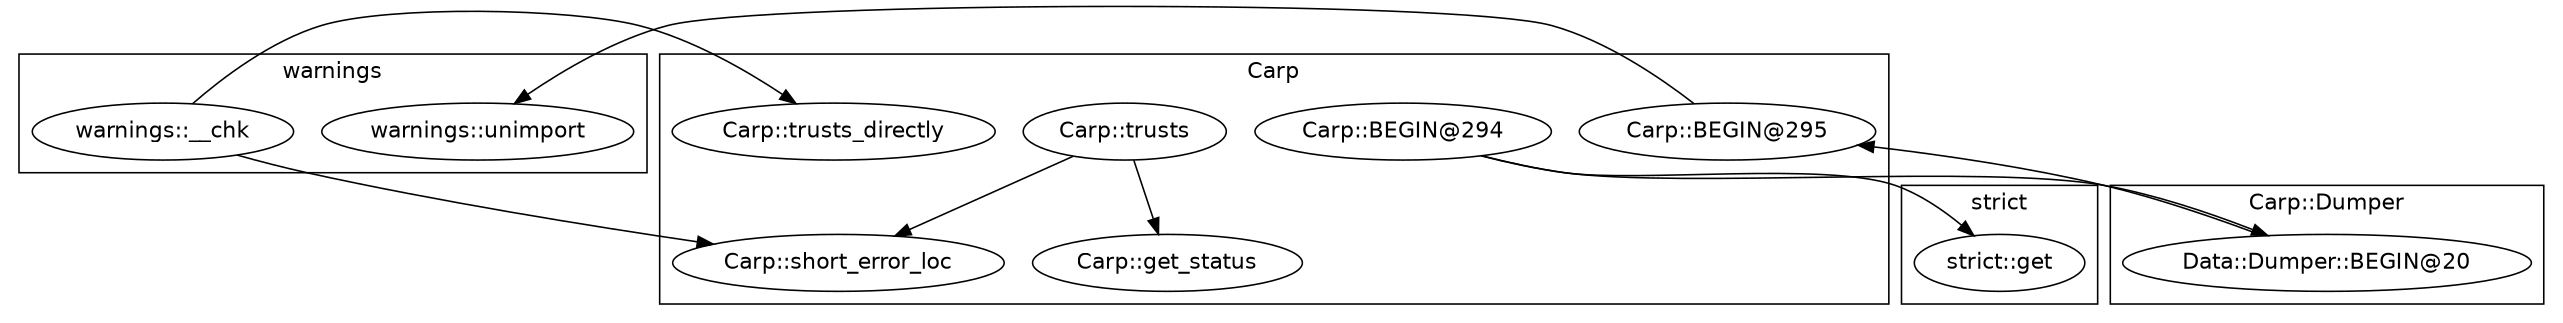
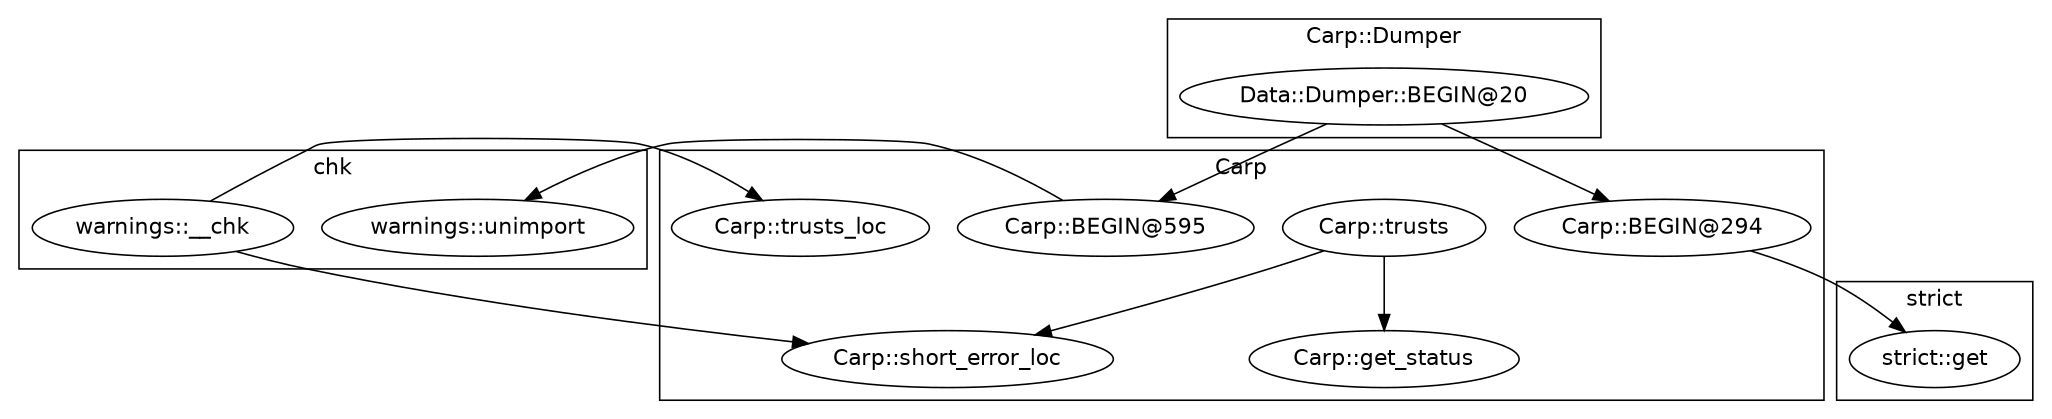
cluster "warnings": label "warnings" -> "chk"
node "Carp::trusts_directly": label "Carp::trusts_directly" -> "Carp::trusts_loc"
node "Carp::BEGIN@295": label "Carp::BEGIN@295" -> "Carp::BEGIN@595"
edge "Carp::BEGIN@294" -> "Data::Dumper::BEGIN@20": reversed
